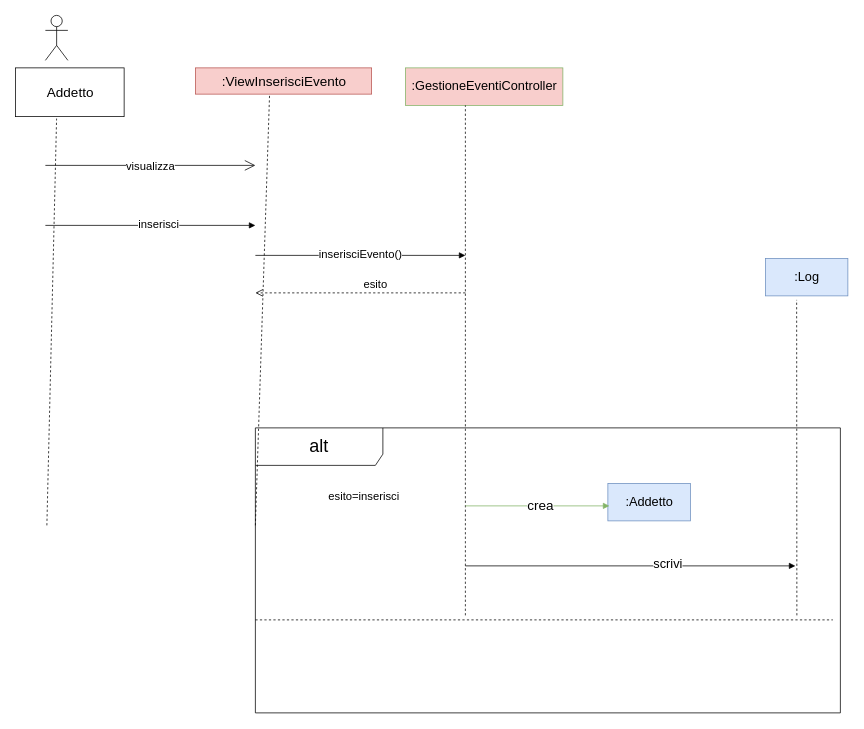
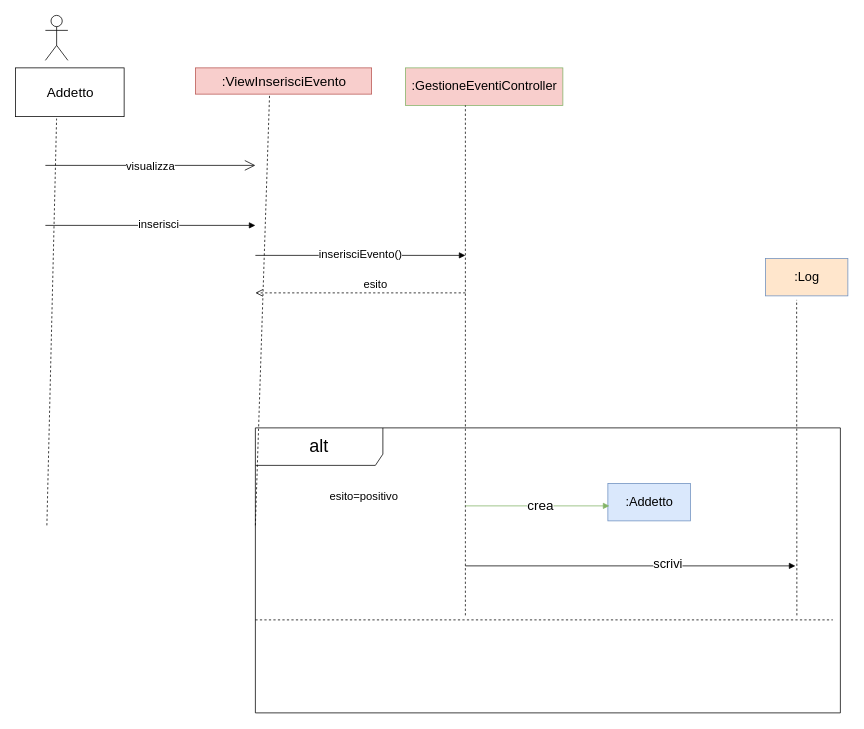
node ":Log": fillcolor #dae8fc -> #ffe6cc
node "esito=inserisci": label "esito=inserisci" -> "esito=positivo"
